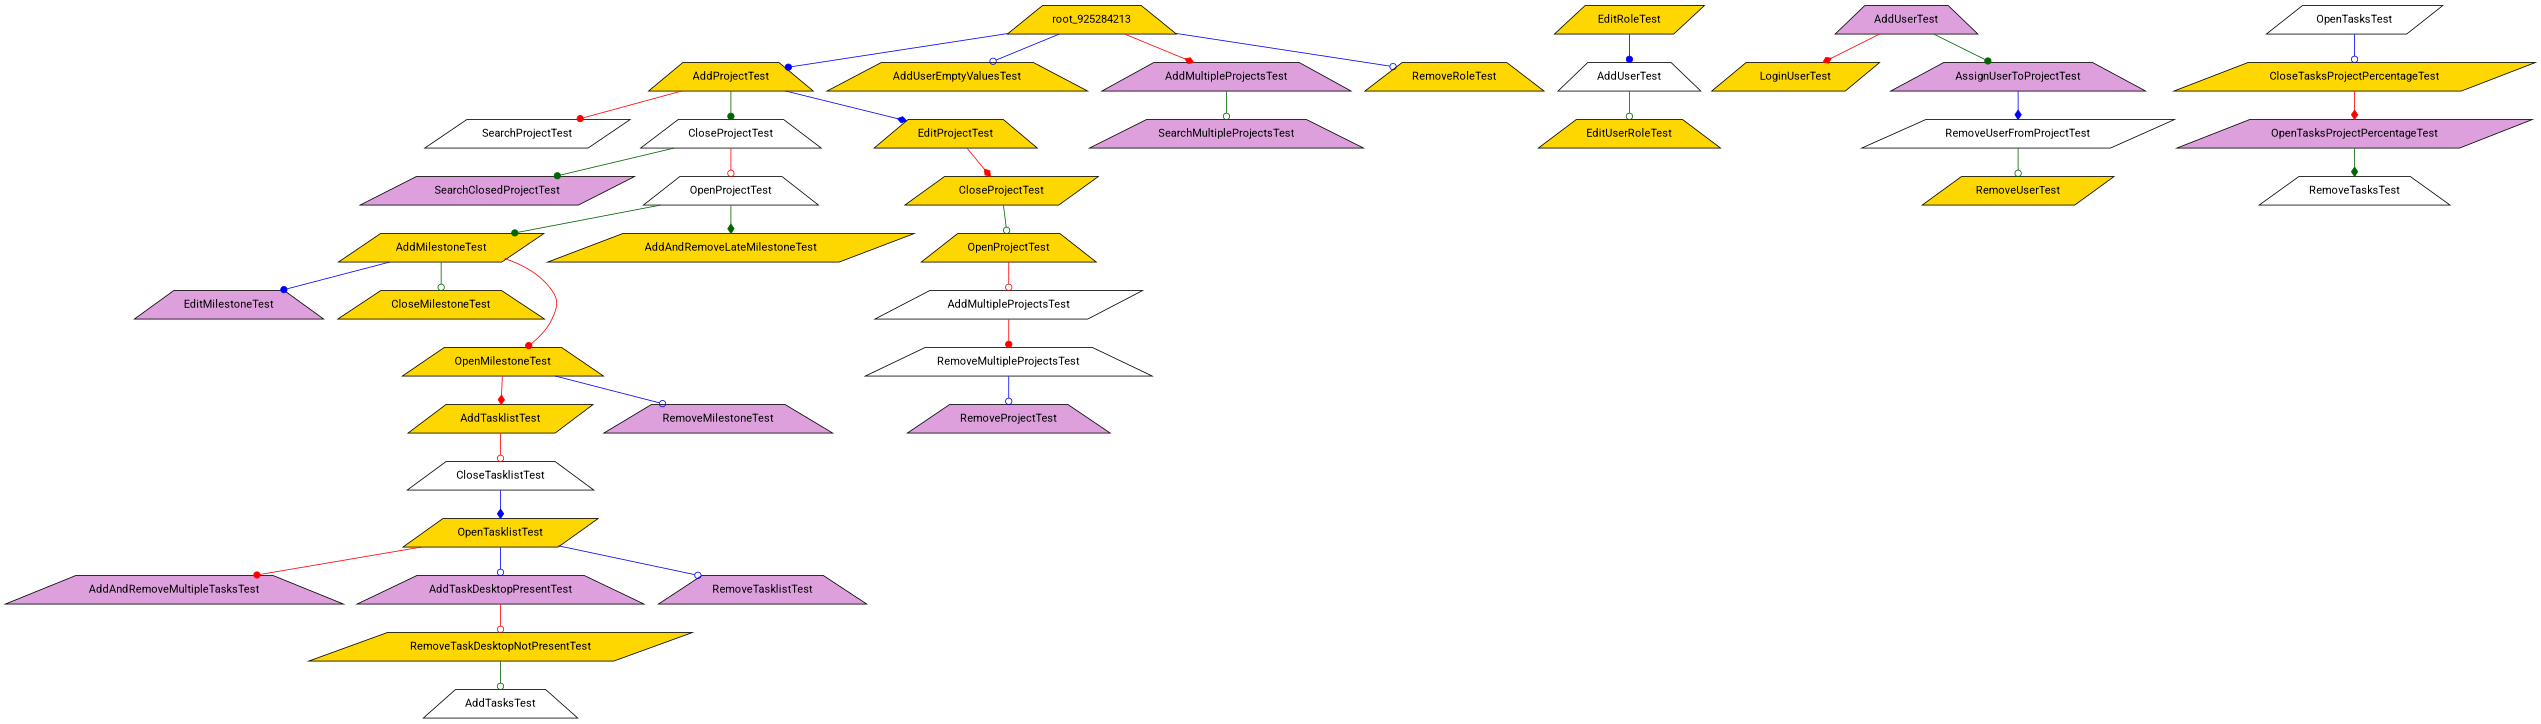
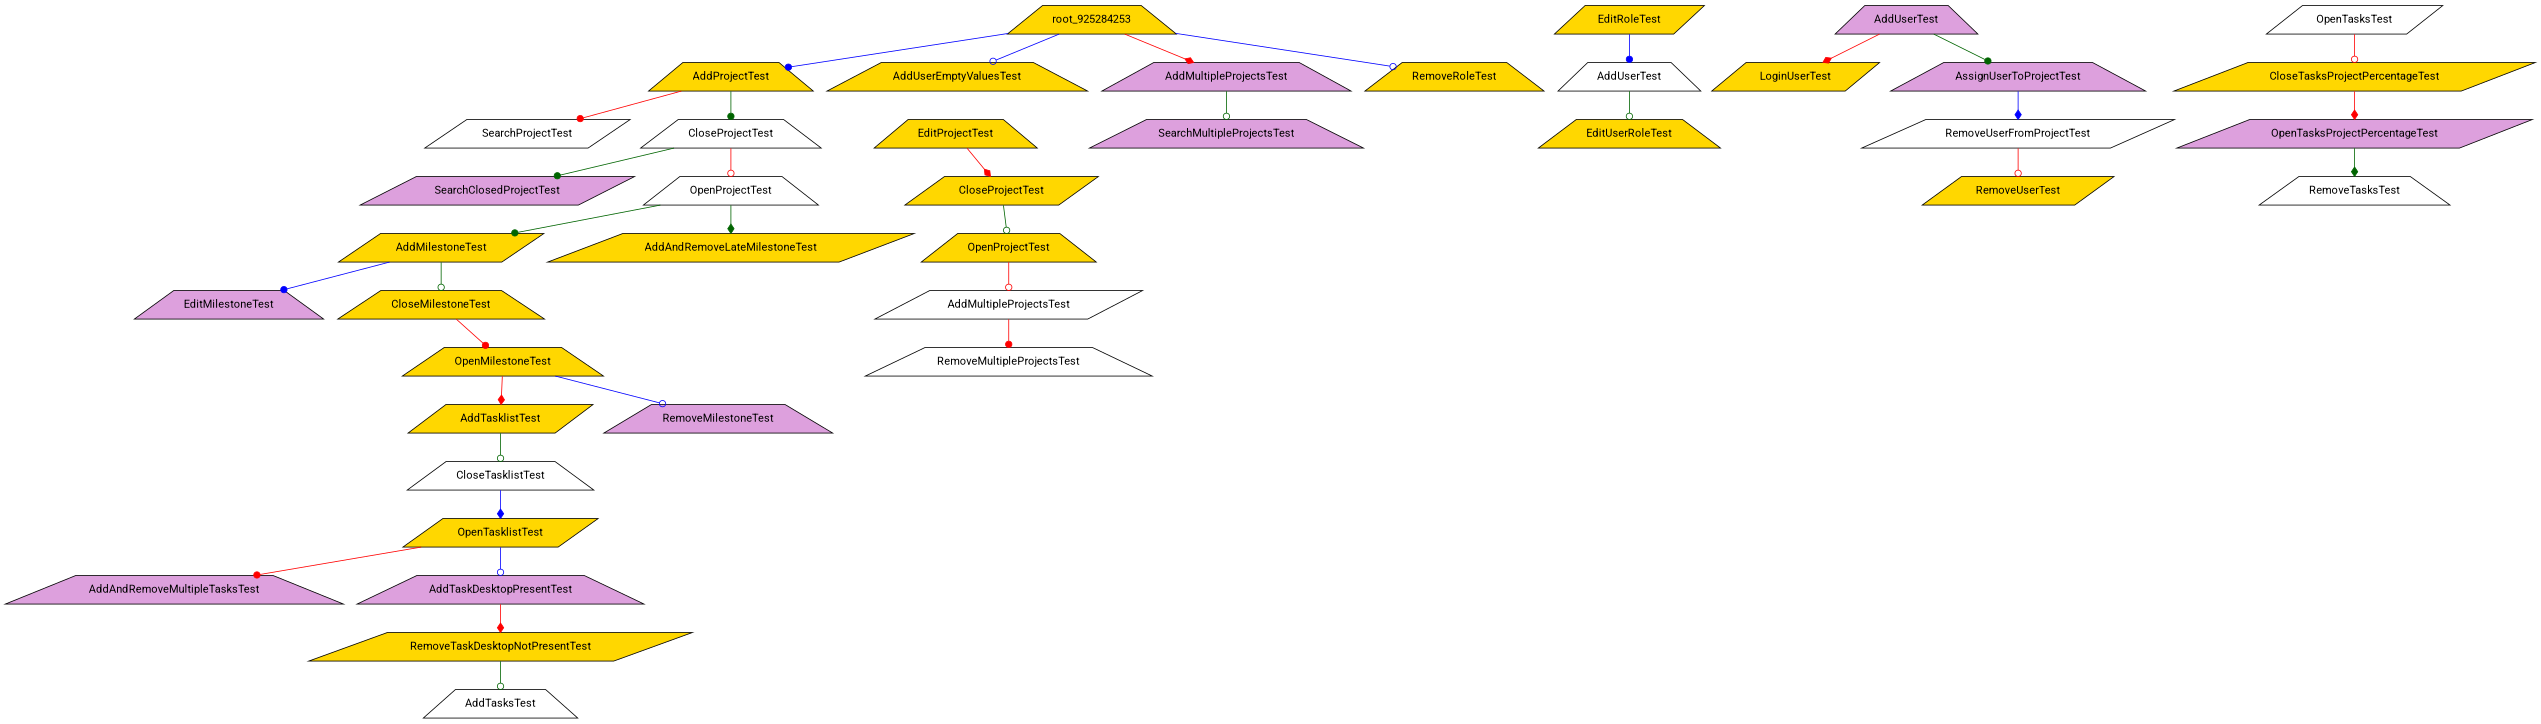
node "root_925284213": label "root_925284213" -> "root_925284253"
edge "OpenTasksTest" -> "CloseTasksProjectPercentageTest": color blue -> red
edge "AddProjectTest" -> "EditProjectTest": removed
edge "RemoveUserFromProjectTest" -> "RemoveUserTest": color darkgreen -> red
edge "AddMilestoneTest" -> "OpenMilestoneTest": now "CloseMilestoneTest" -> "OpenMilestoneTest"
node "RemoveProjectTest": removed
edge "AddTasklistTest" -> "CloseTasklistTest": color red -> darkgreen
node "RemoveTasklistTest": removed
edge "AddTaskDesktopPresentTest" -> "RemoveTaskDesktopNotPresentTest": arrowhead odot -> diamond
